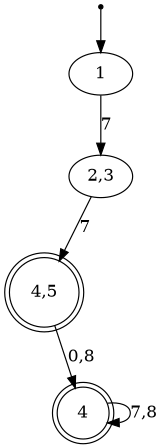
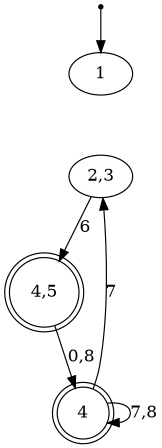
edge "1" -> "2,3": now "4" -> "2,3"
edge "2,3" -> "4,5": label "7" -> "6"
